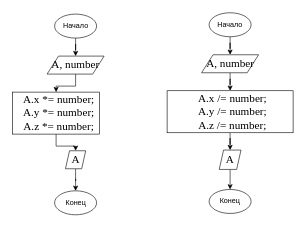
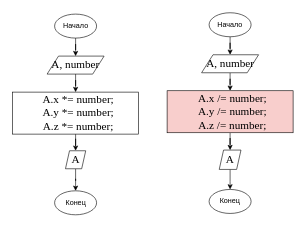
node "A.x /= number; A.y /= number; A.z /= number;": fillcolor #ffffff -> #f8cecc
node "A.x *= number; A.y *= number; A.z *= number;": size 87x42 -> 126x42
